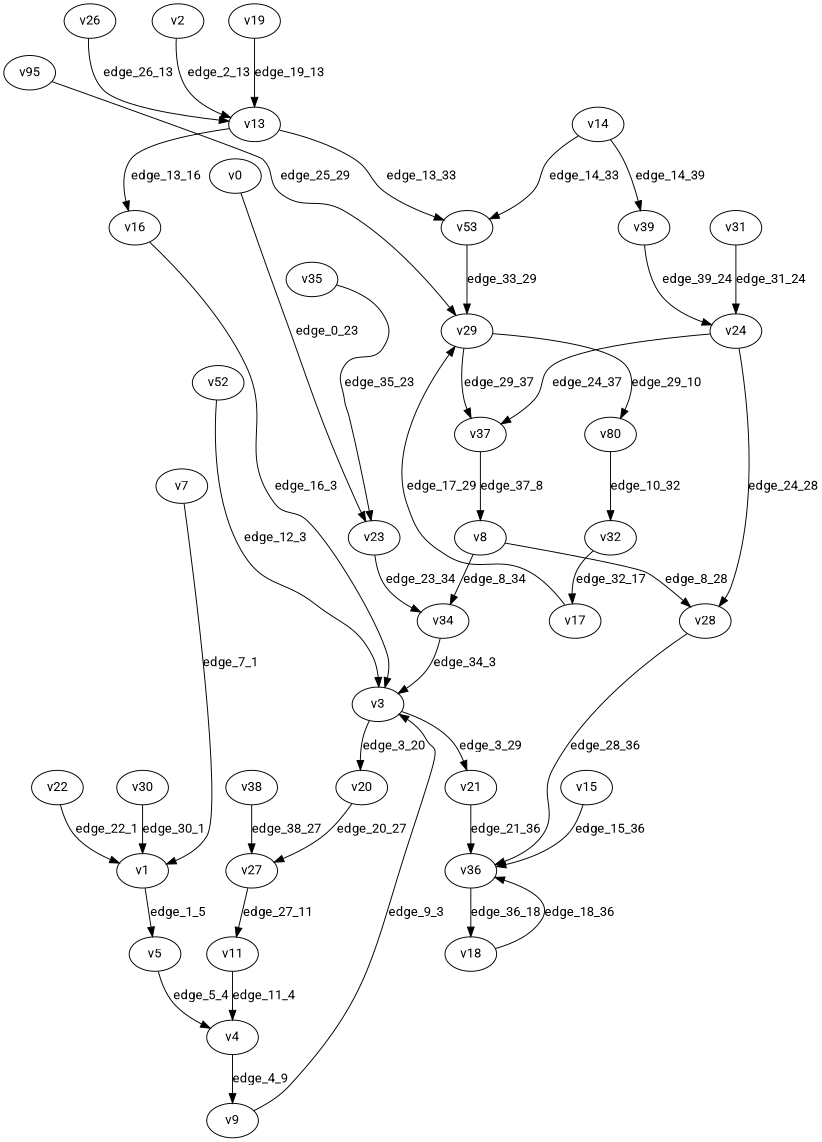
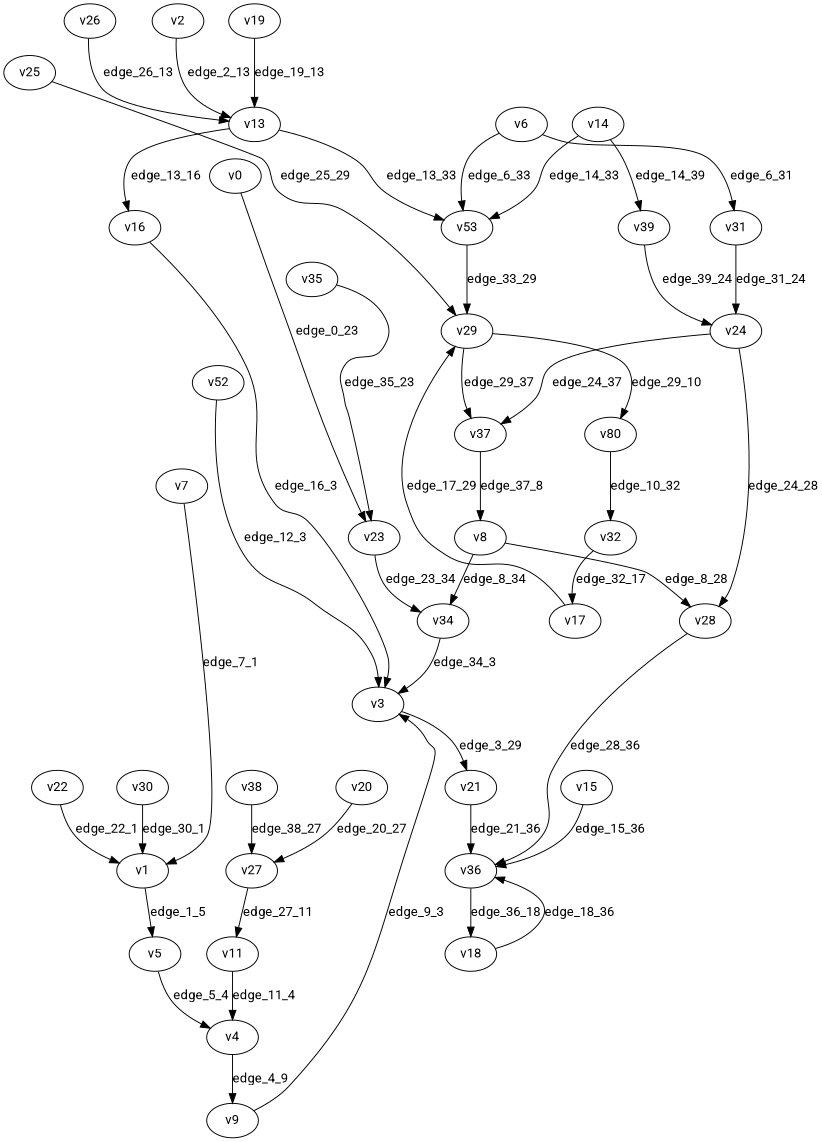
node "v95": label "v95" -> "v25"
node "v6": added
edge "v3" -> "v20": removed, label "edge_3_20"
